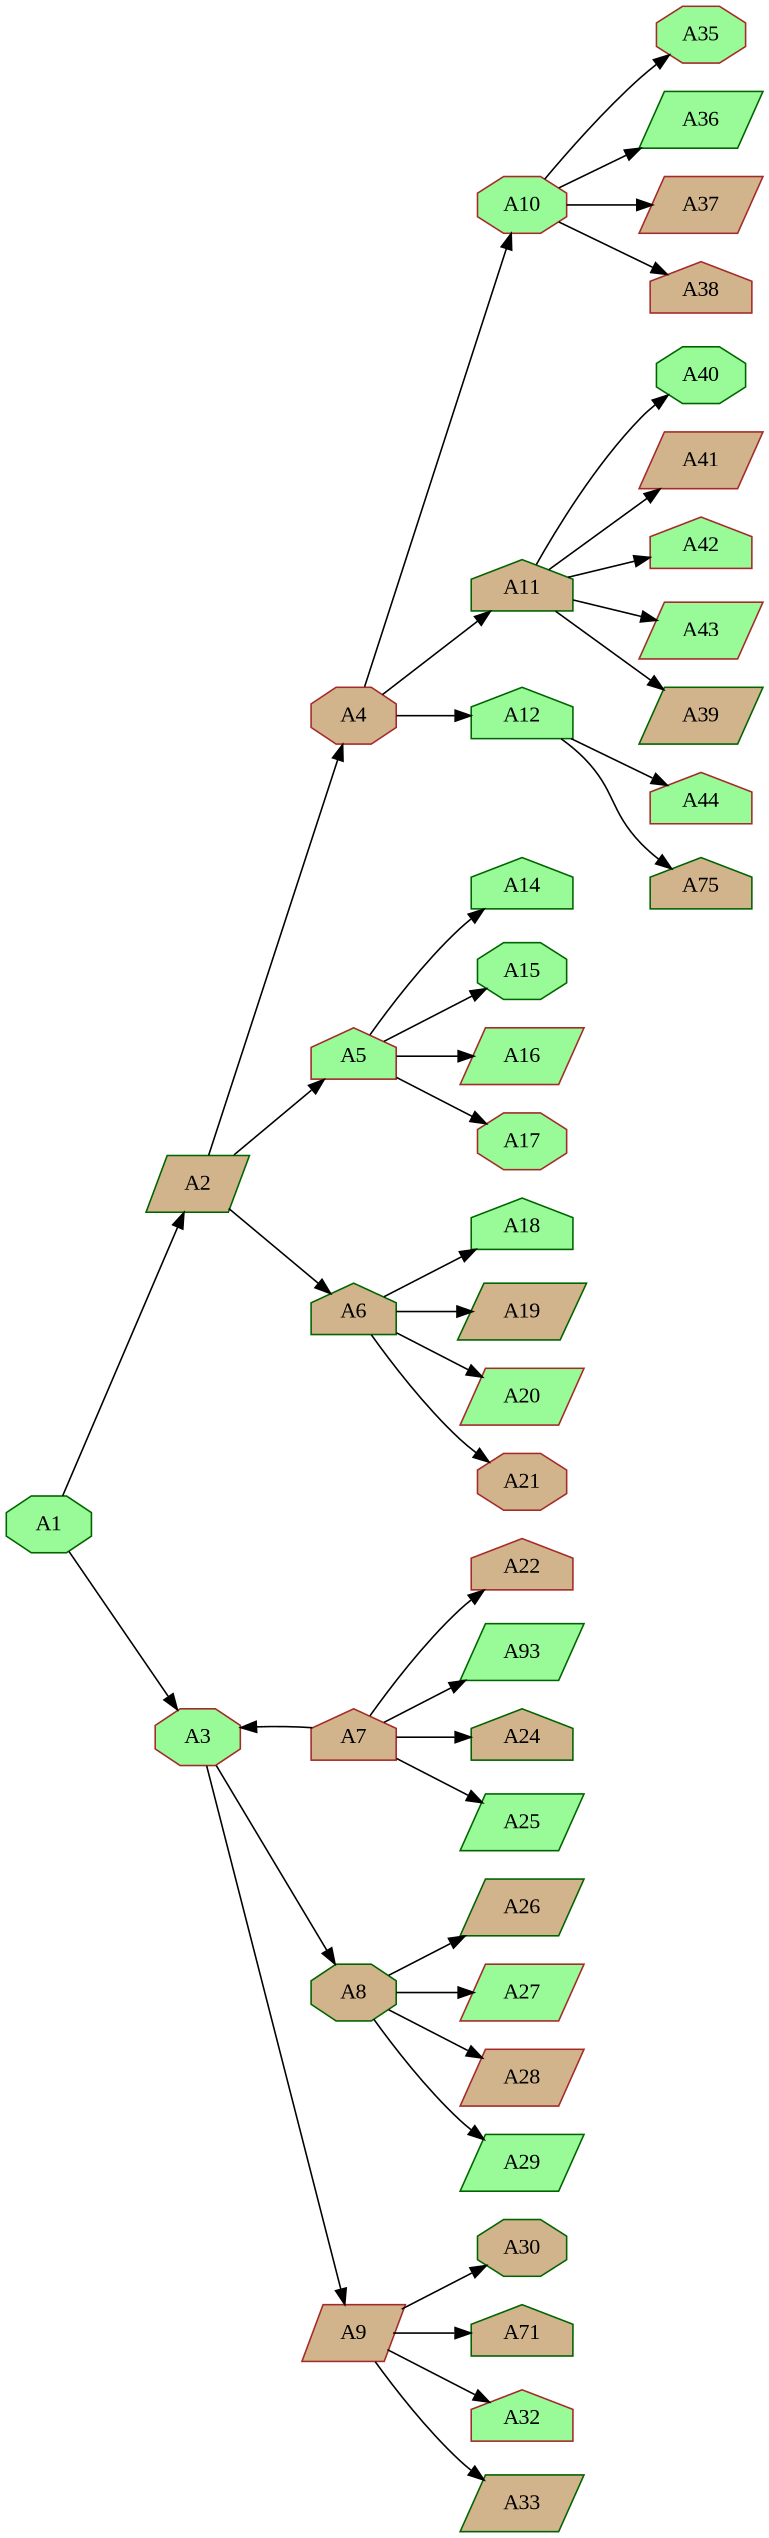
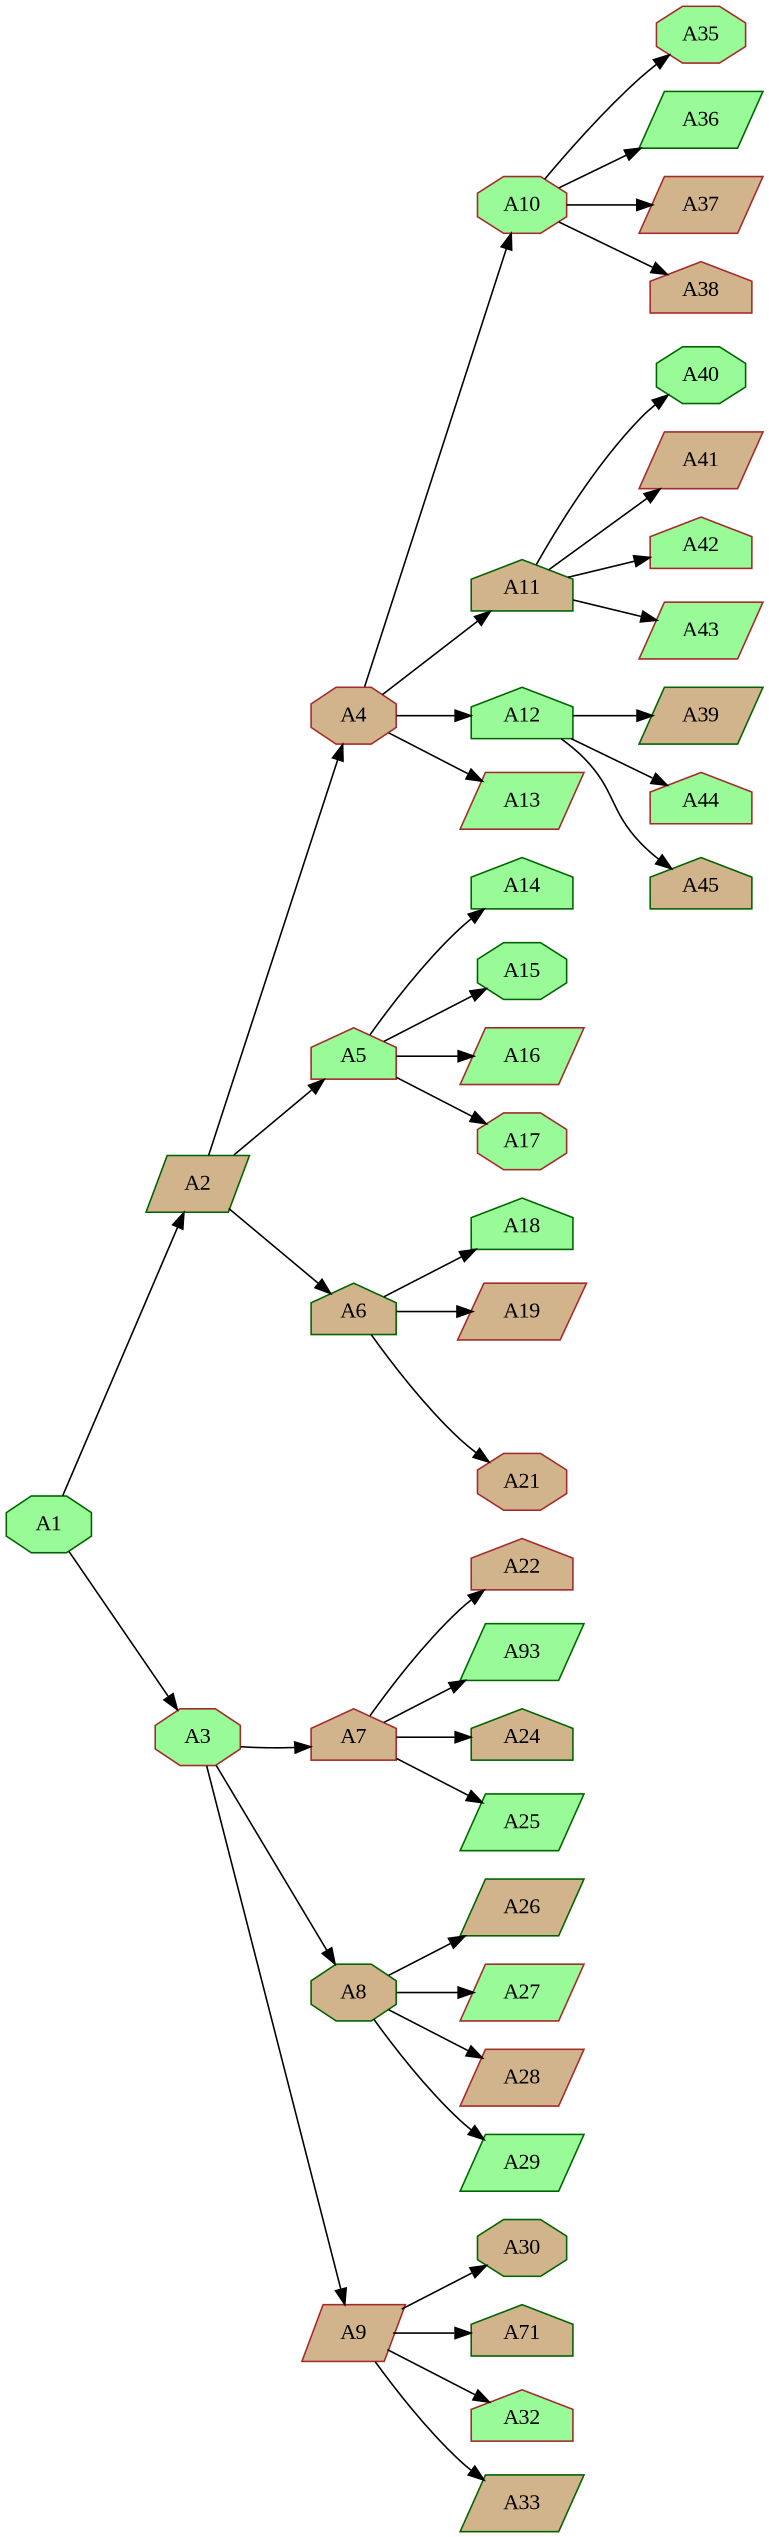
edge "A11" -> "A39": now "A12" -> "A39"
node "A13": added
node "A75": label "A75" -> "A45"
node "A19": color darkgreen -> brown
node "A20": removed
edge "A7" -> "A3": reversed
